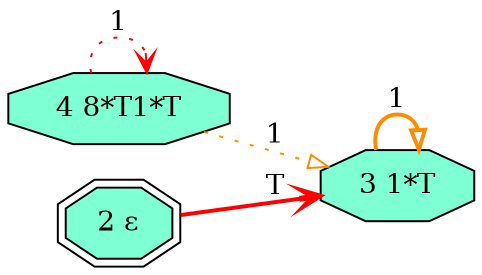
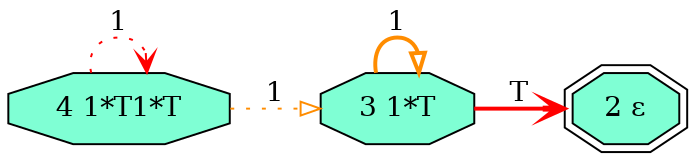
node "4 8*T1*T": label "4 8*T1*T" -> "4 1*T1*T"
edge "2 ε" -> "3 1*T": reversed
